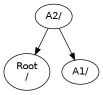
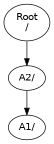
edge "A2/" -> "Root /": reversed
